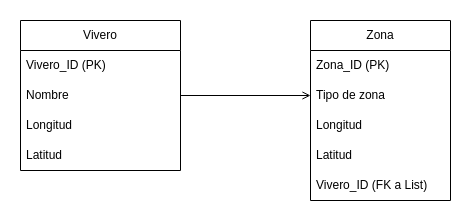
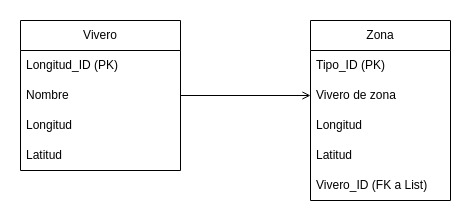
node "Vivero_ID (PK)": label "Vivero_ID (PK)" -> "Longitud_ID (PK)"
node "Zona_ID (PK)": label "Zona_ID (PK)" -> "Tipo_ID (PK)"
node "Tipo de zona": label "Tipo de zona" -> "Vivero de zona"
